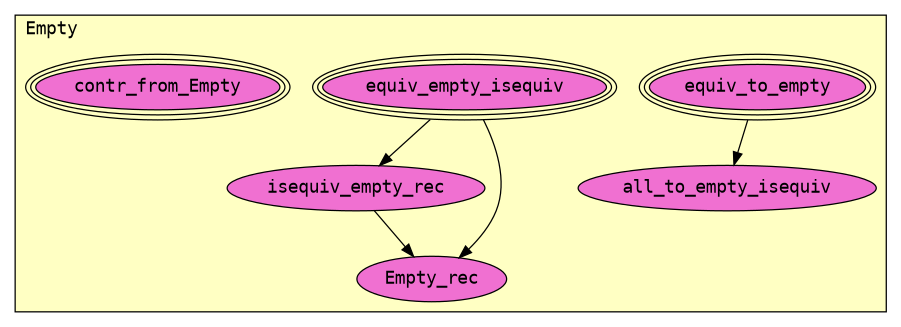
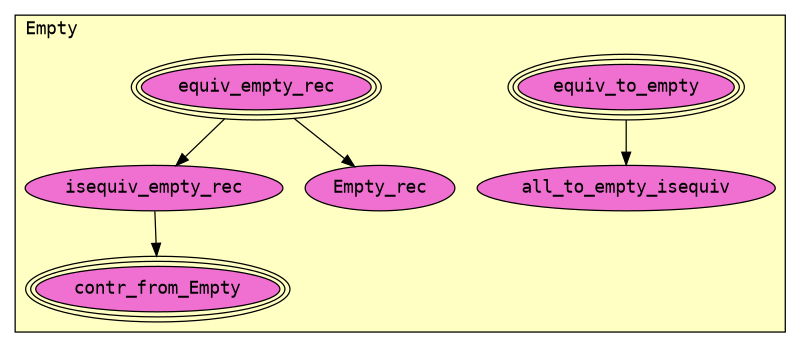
node "equiv_empty_isequiv": label "equiv_empty_isequiv" -> "equiv_empty_rec"
edge "isequiv_empty_rec" -> "Empty_rec": now "isequiv_empty_rec" -> "contr_from_Empty"
